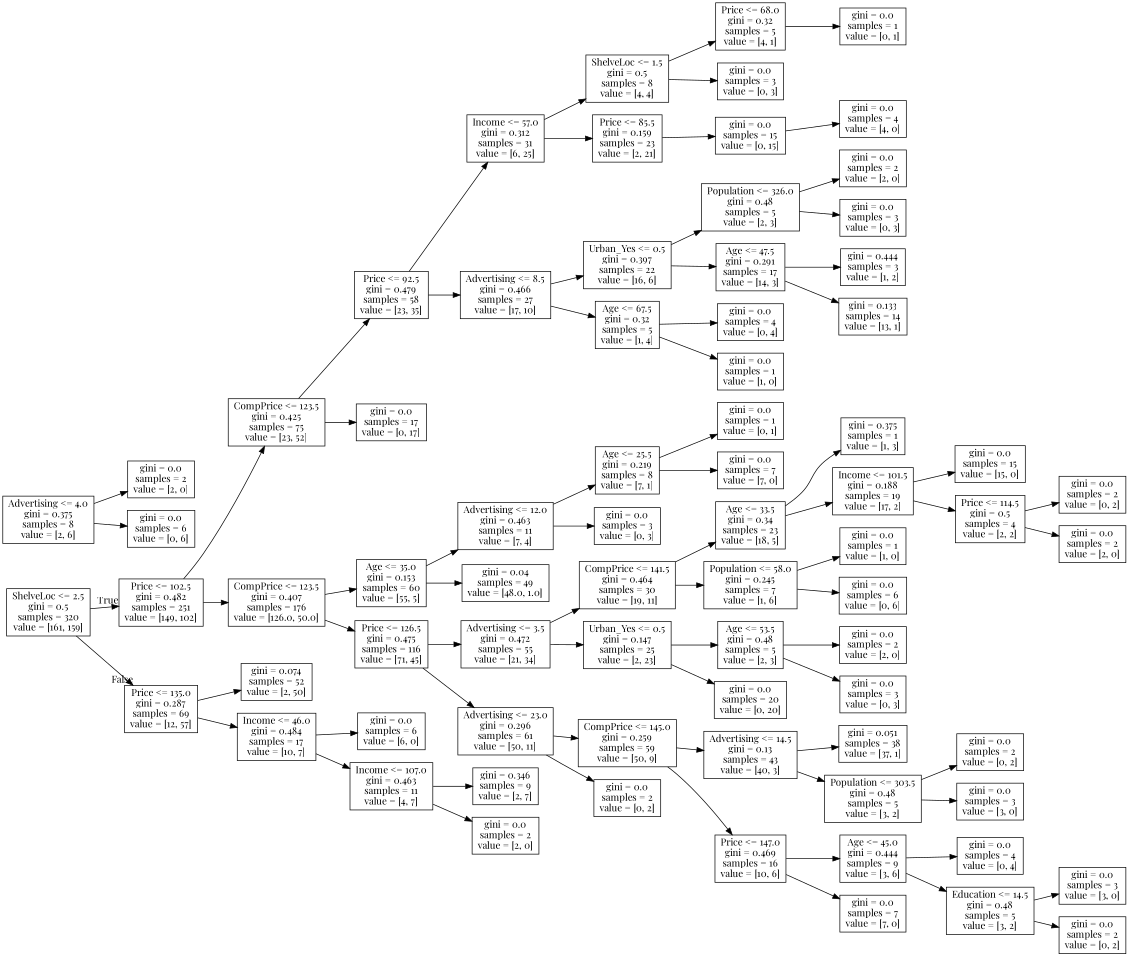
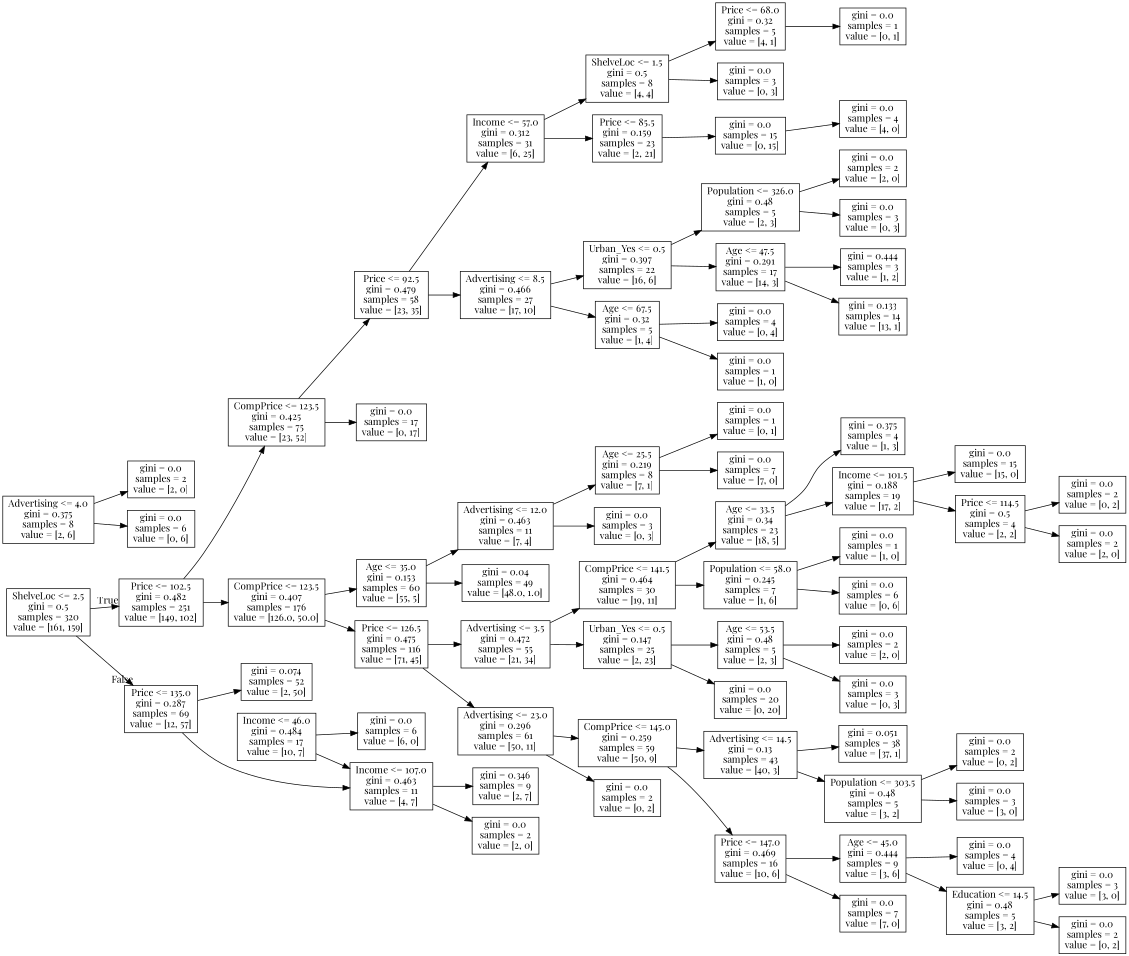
node "gini = 0.375 samples = 1 value = [1, 3]": label "gini = 0.375 samples = 1 value = [1, 3]" -> "gini = 0.375 samples = 4 value = [1, 3]"
edge "Price <= 135.0 gini = 0.287 samples = 69 value = [12, 57]" -> "Income <= 46.0 gini = 0.484 samples = 17 value = [10, 7]": now "Price <= 135.0 gini = 0.287 samples = 69 value = [12, 57]" -> "Income <= 107.0 gini = 0.463 samples = 11 value = [4, 7]"
